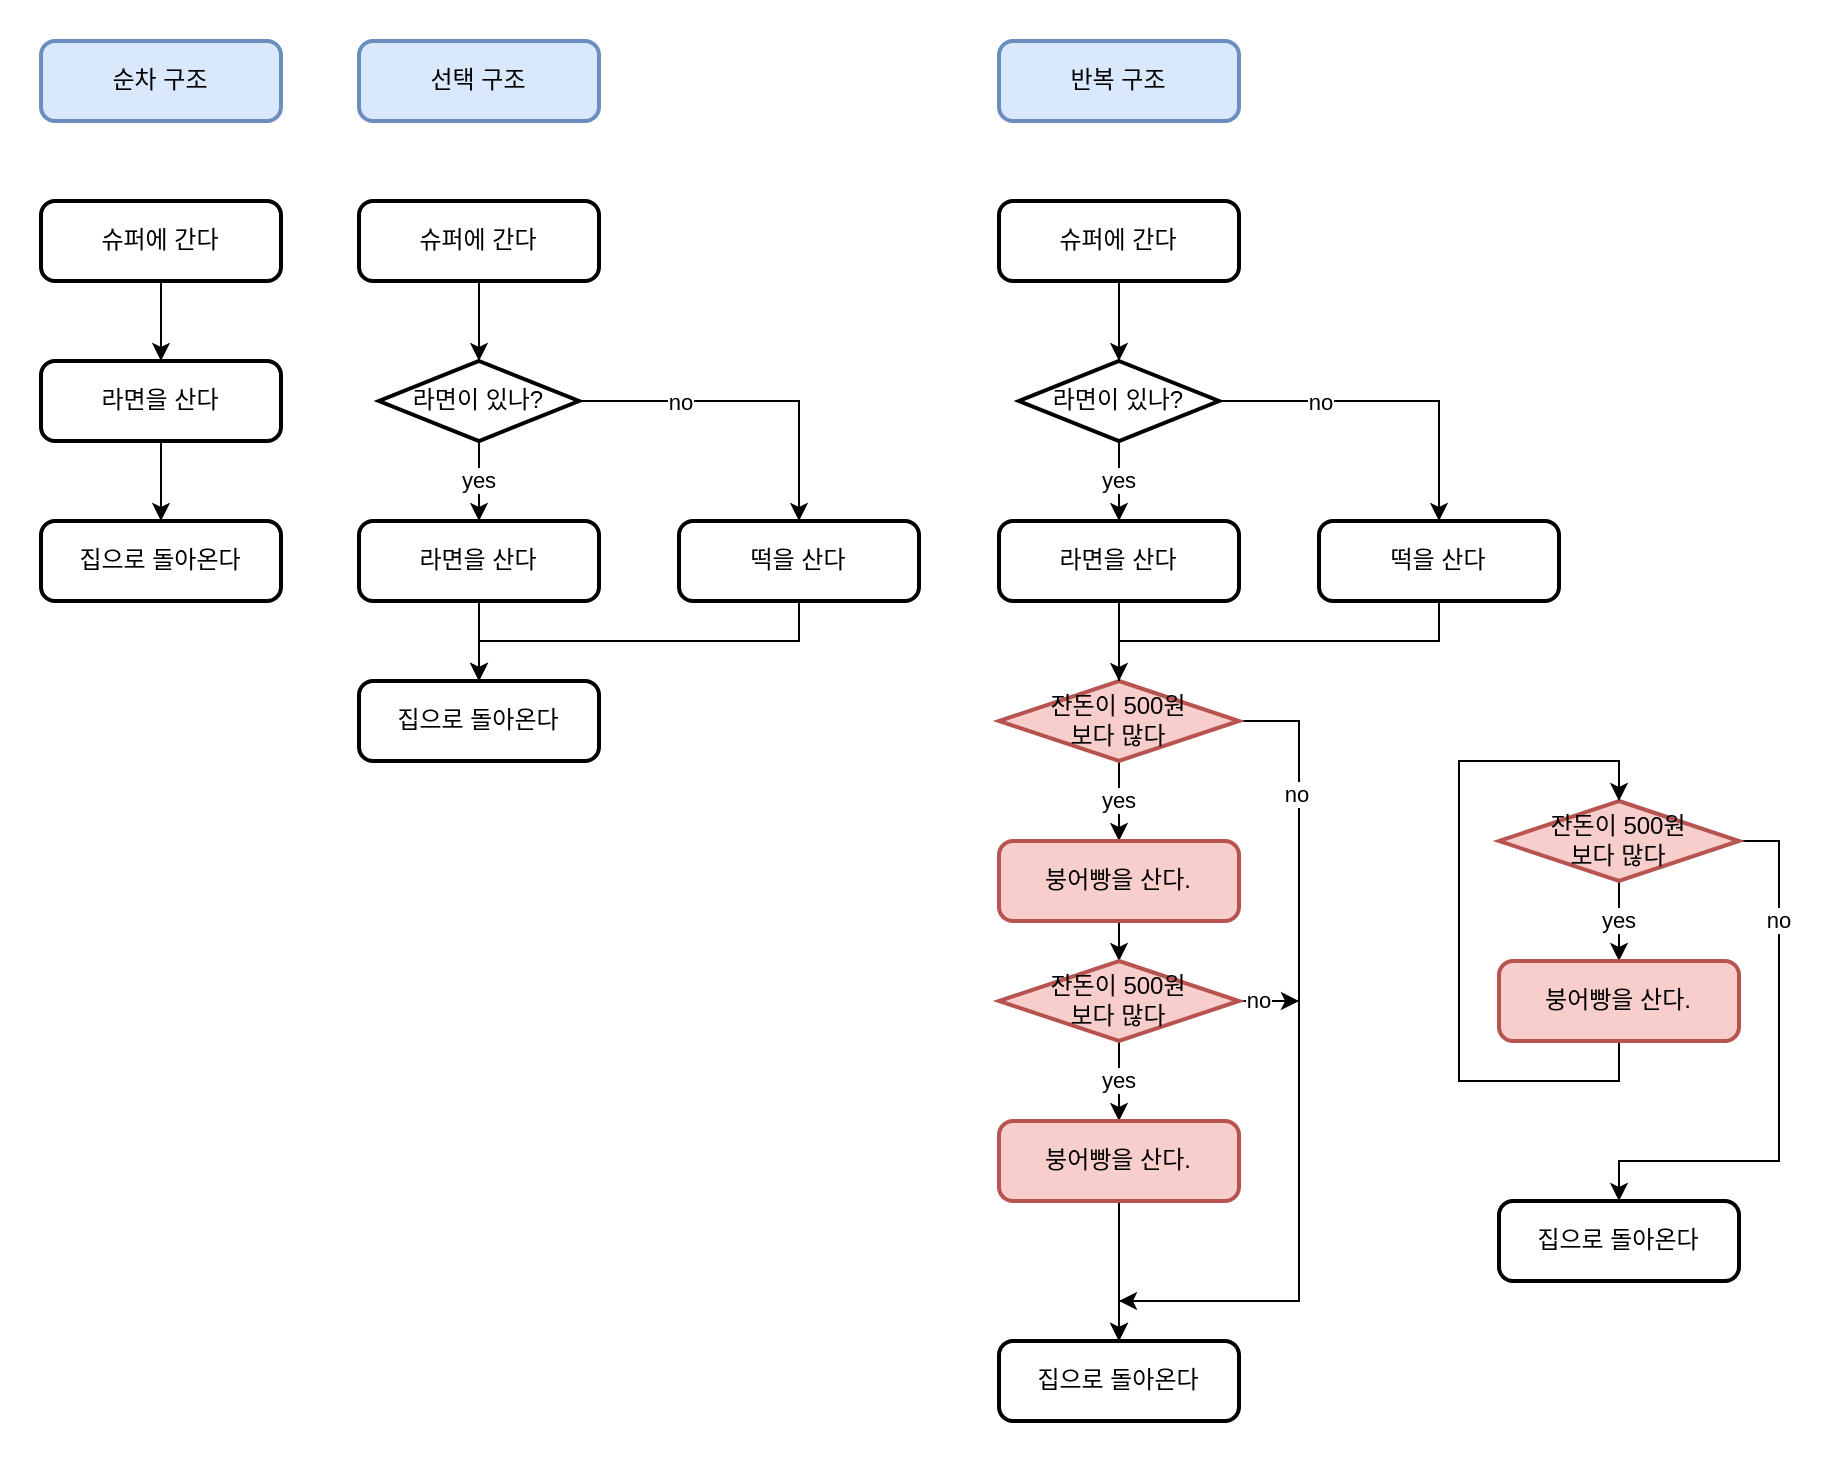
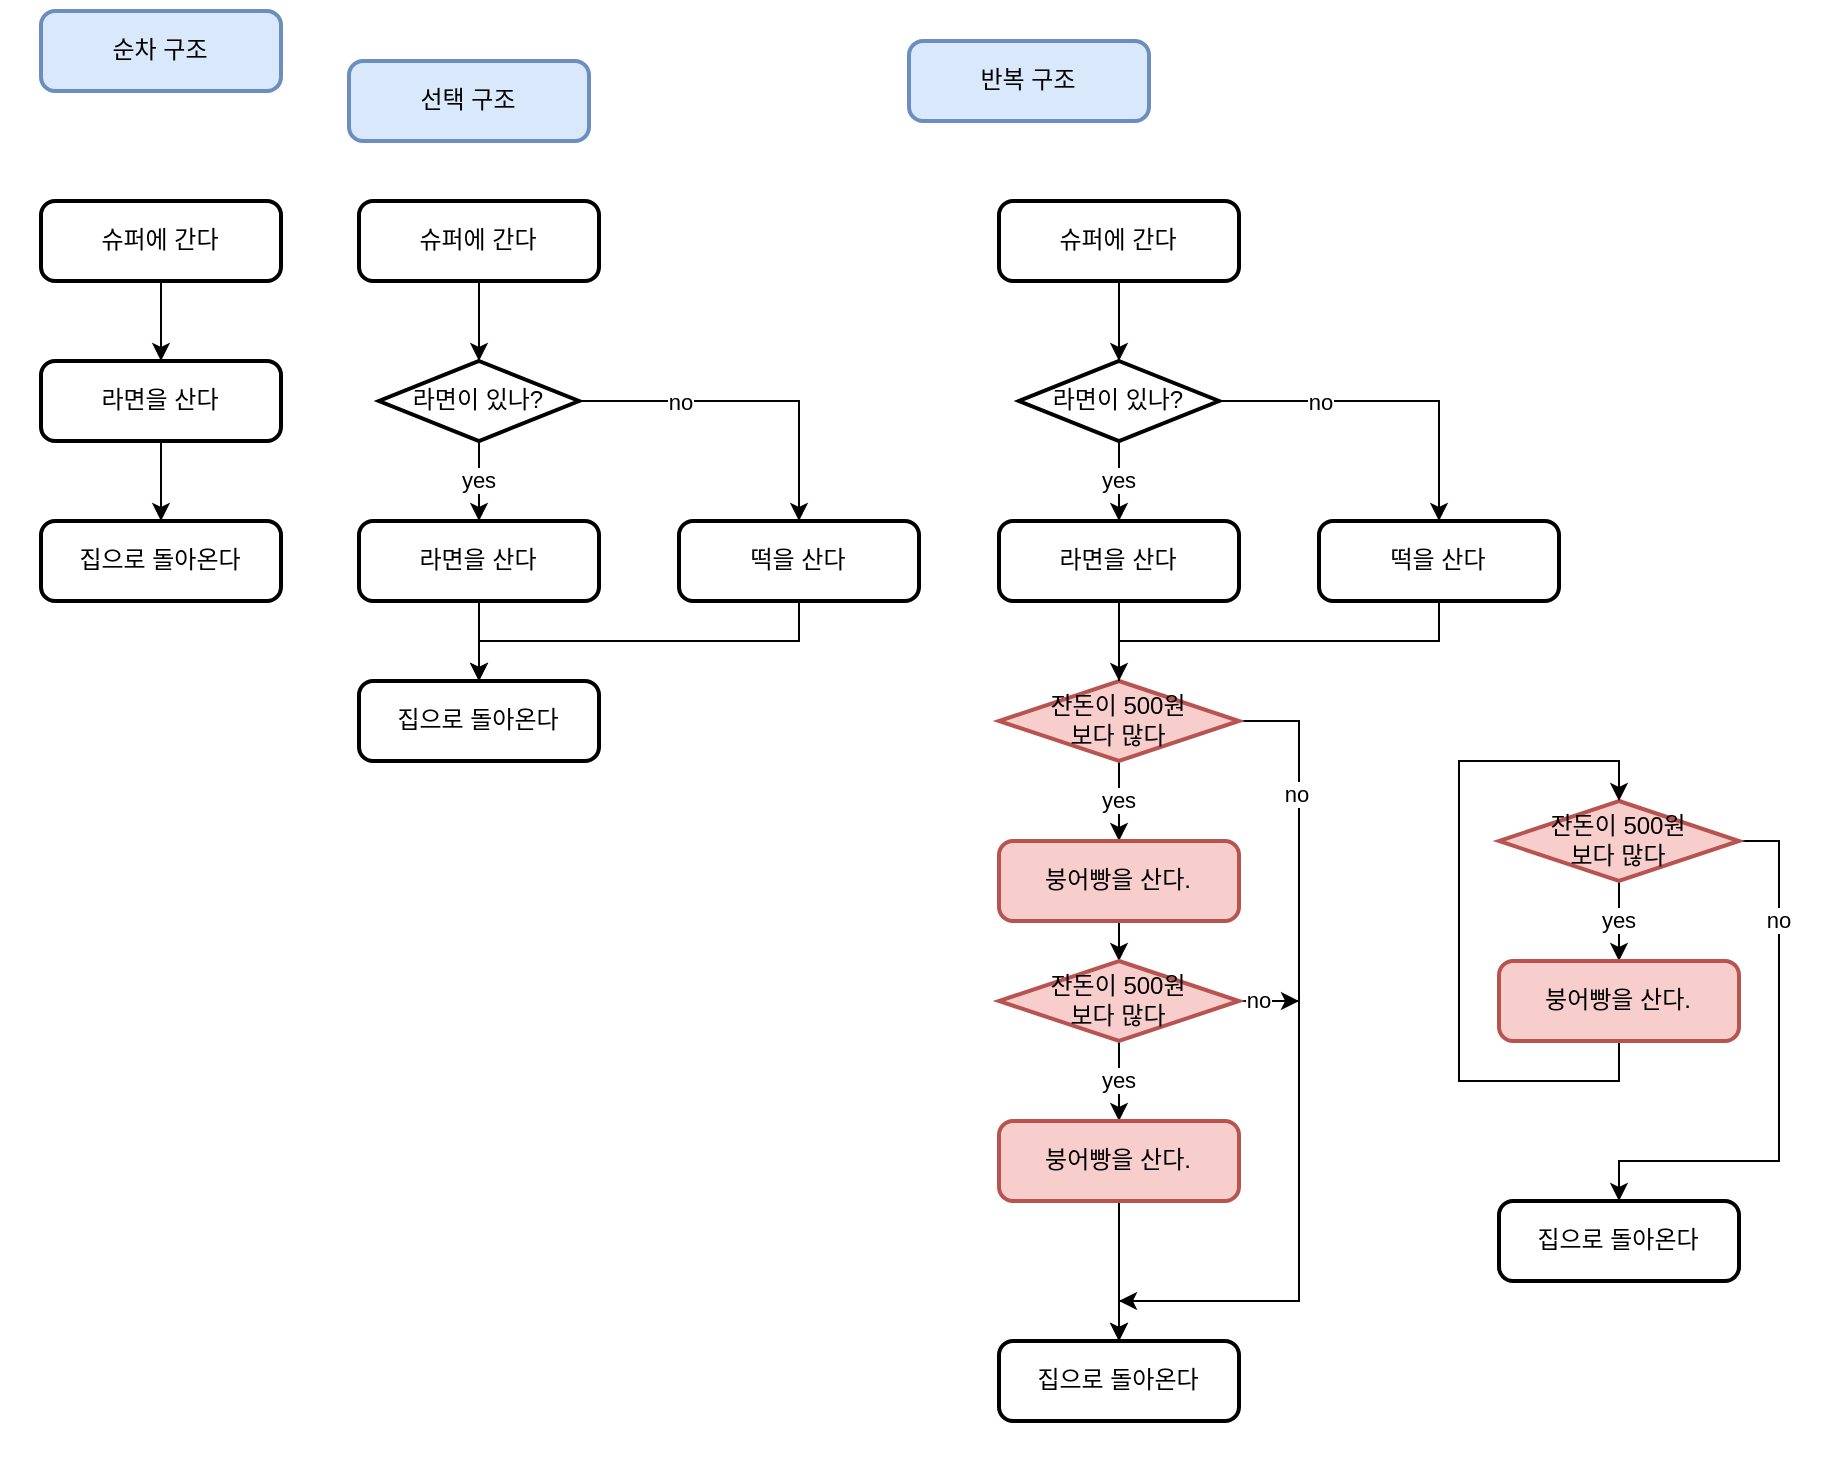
node "순차 구조": moved (161, 81) -> (161, 51)
node "선택 구조": moved (479, 81) -> (469, 101)
node "반복 구조": moved (1119, 81) -> (1029, 81)
